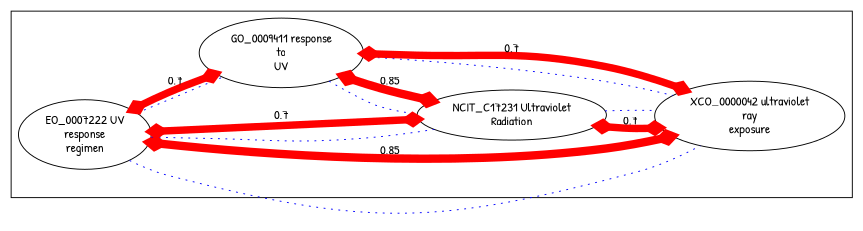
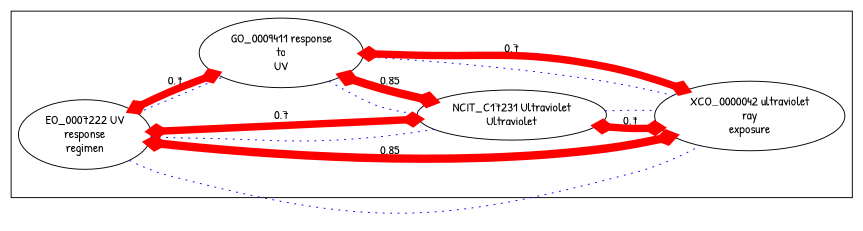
node "NCIT_C17231 Ultraviolet Radiation": label "NCIT_C17231 Ultraviolet Radiation" -> "NCIT_C17231 Ultraviolet Ultraviolet"
